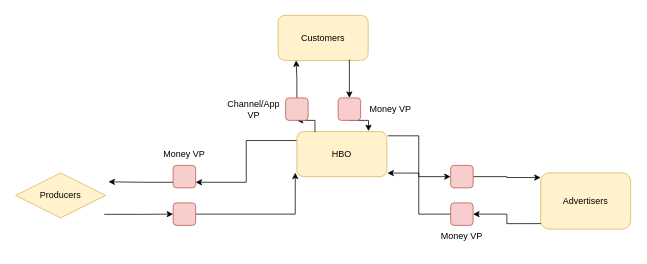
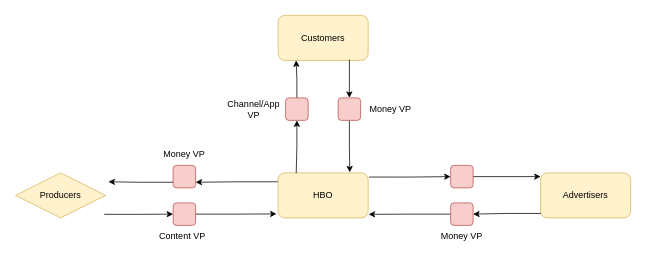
node "HBO": moved (342, 154) -> (323, 195)
node "Advertisers": size 90x56 -> 90x45
node "Content VP": added
